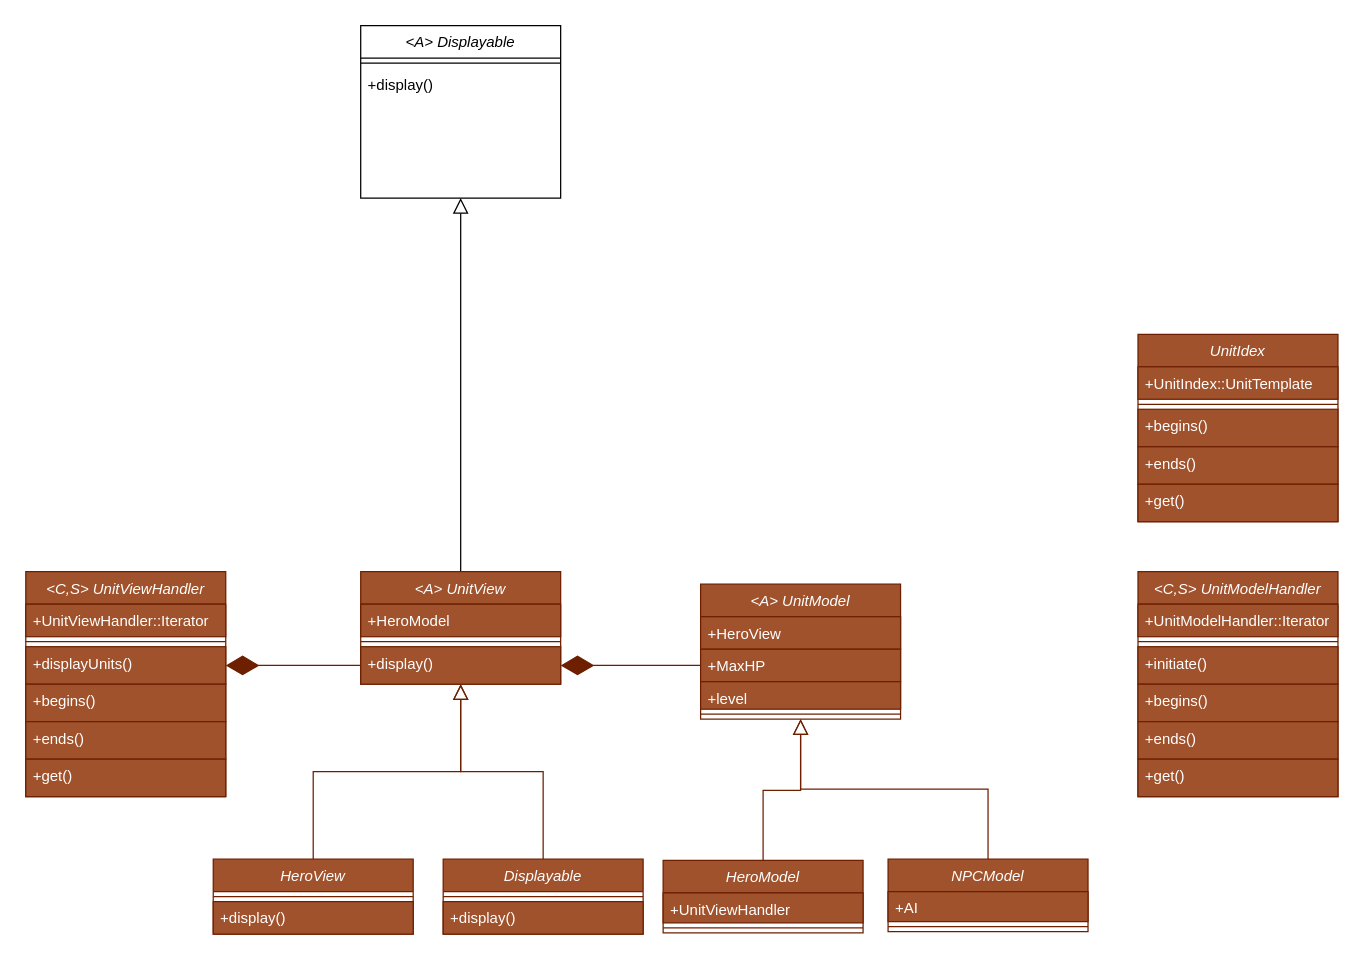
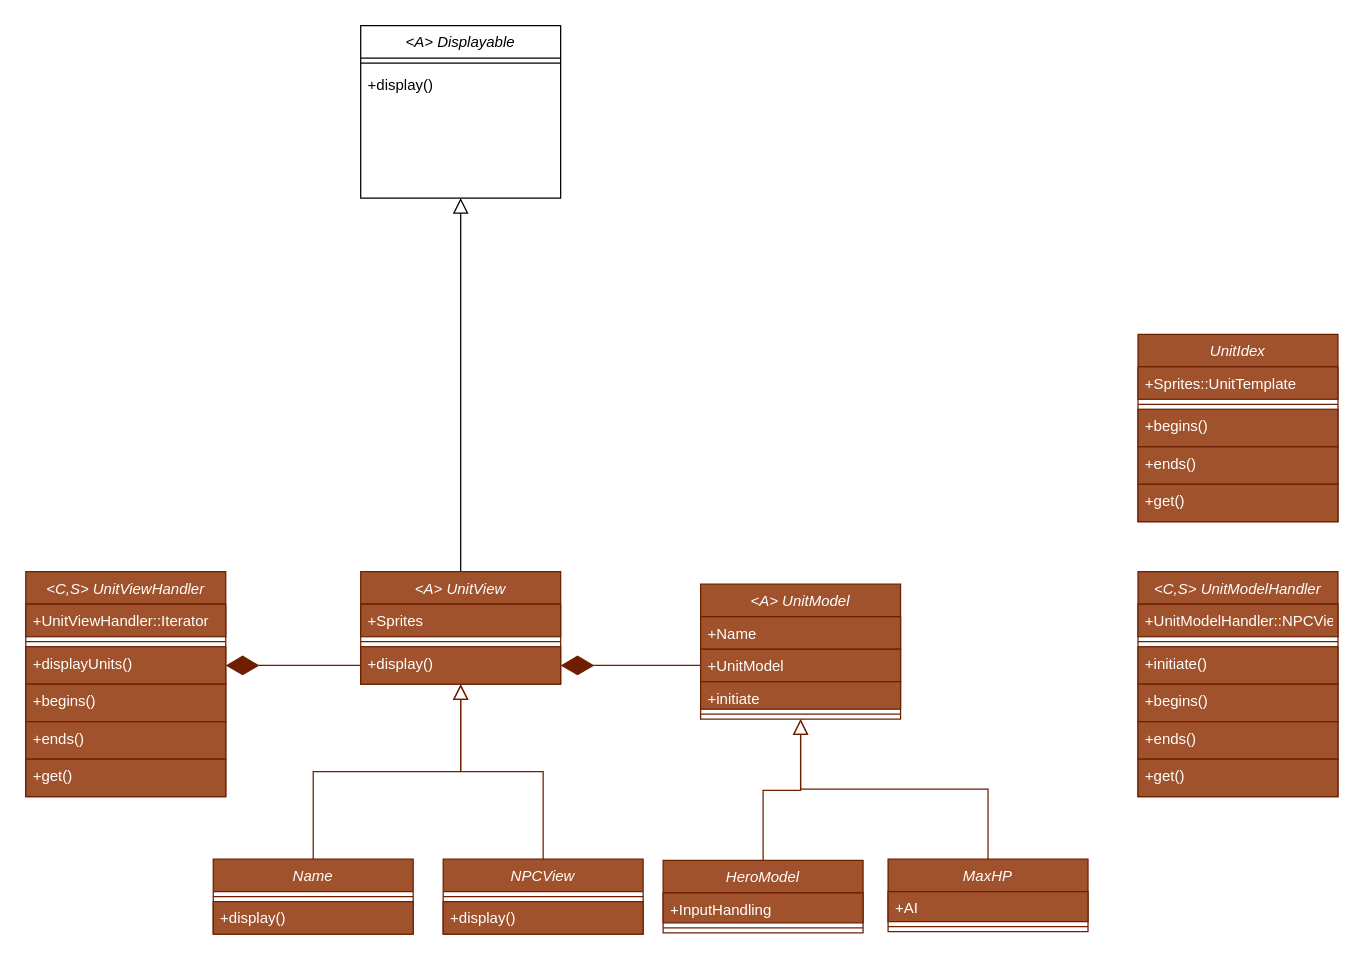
node "+UnitIndex::UnitTemplate": label "+UnitIndex::UnitTemplate" -> "+Sprites::UnitTemplate"
node "+HeroModel": label "+HeroModel" -> "+Sprites"
node "+UnitModelHandler::Iterator": label "+UnitModelHandler::Iterator" -> "+UnitModelHandler::NPCView"
node "+HeroView": label "+HeroView" -> "+Name"
node "+MaxHP": label "+MaxHP" -> "+UnitModel"
node "+level": label "+level" -> "+initiate"
node "HeroView": label "HeroView" -> "Name"
node "Displayable": label "Displayable" -> "NPCView"
node "NPCModel": label "NPCModel" -> "MaxHP"
node "+UnitViewHandler": label "+UnitViewHandler" -> "+InputHandling"
